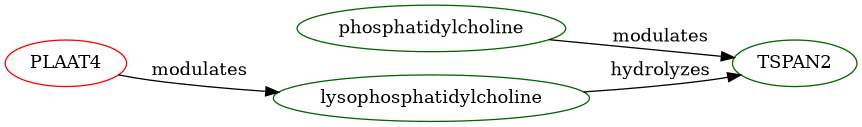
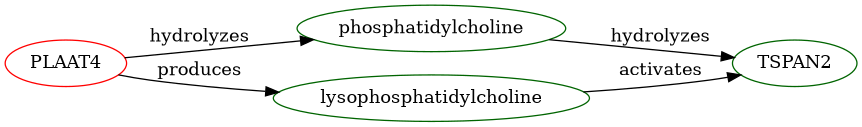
edge "phosphatidylcholine" -> "TSPAN2": label "modulates" -> "hydrolyzes"
edge "PLAAT4" -> "phosphatidylcholine": added, label "hydrolyzes"
edge "PLAAT4" -> "lysophosphatidylcholine": label "modulates" -> "produces"
edge "lysophosphatidylcholine" -> "TSPAN2": label "hydrolyzes" -> "activates"
